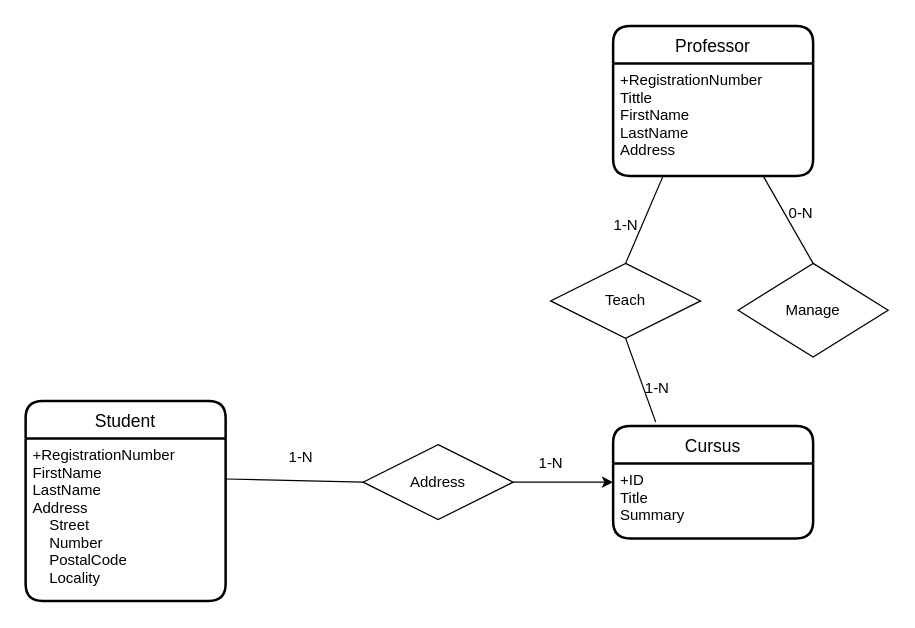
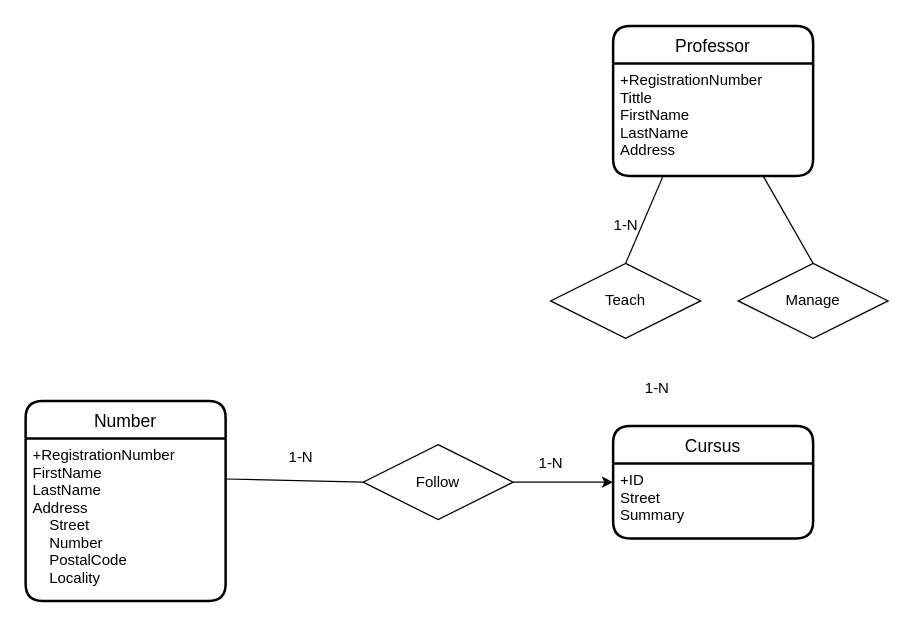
node "0-N": removed
node "Manage": size 150x94 -> 150x75
edge "Teach" -- "Cursus": removed
node "Student": label "Student" -> "Number"
node "+ID Title Summary": label "+ID Title Summary" -> "+ID Street Summary"
node "Address": label "Address" -> "Follow"
